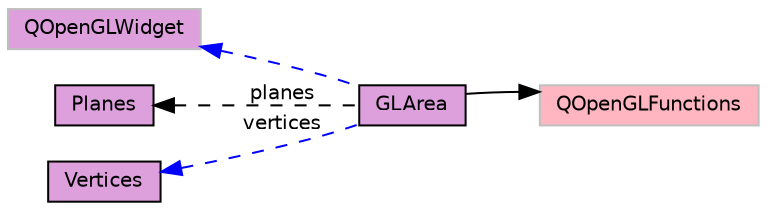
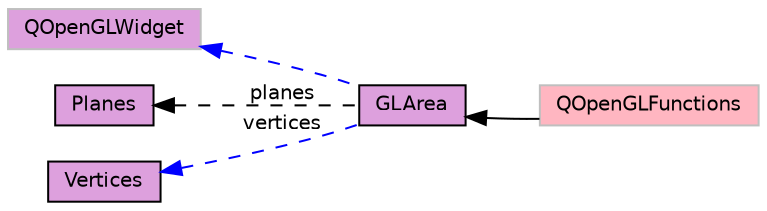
edge "GLArea" -> "QOpenGLFunctions": reversed
